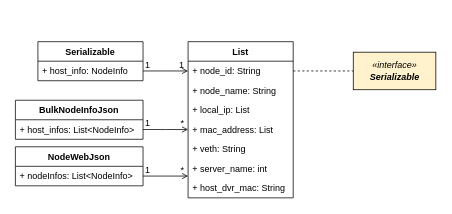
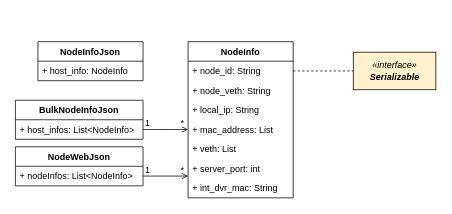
node "Serializable": label "Serializable" -> "NodeInfoJson"
node "List": label "List" -> "NodeInfo"
edge "+ host_info: NodeInfo" -> "+ node_id: String": removed, labels "1", "1"
node "+ node_name: String": label "+ node_name: String" -> "+ node_veth: String"
node "+ local_ip: List": label "+ local_ip: List" -> "+ local_ip: String"
node "+ veth: String": label "+ veth: String" -> "+ veth: List"
node "+ server_name: int": label "+ server_name: int" -> "+ server_port: int"
node "+ host_dvr_mac: String": label "+ host_dvr_mac: String" -> "+ int_dvr_mac: String"
